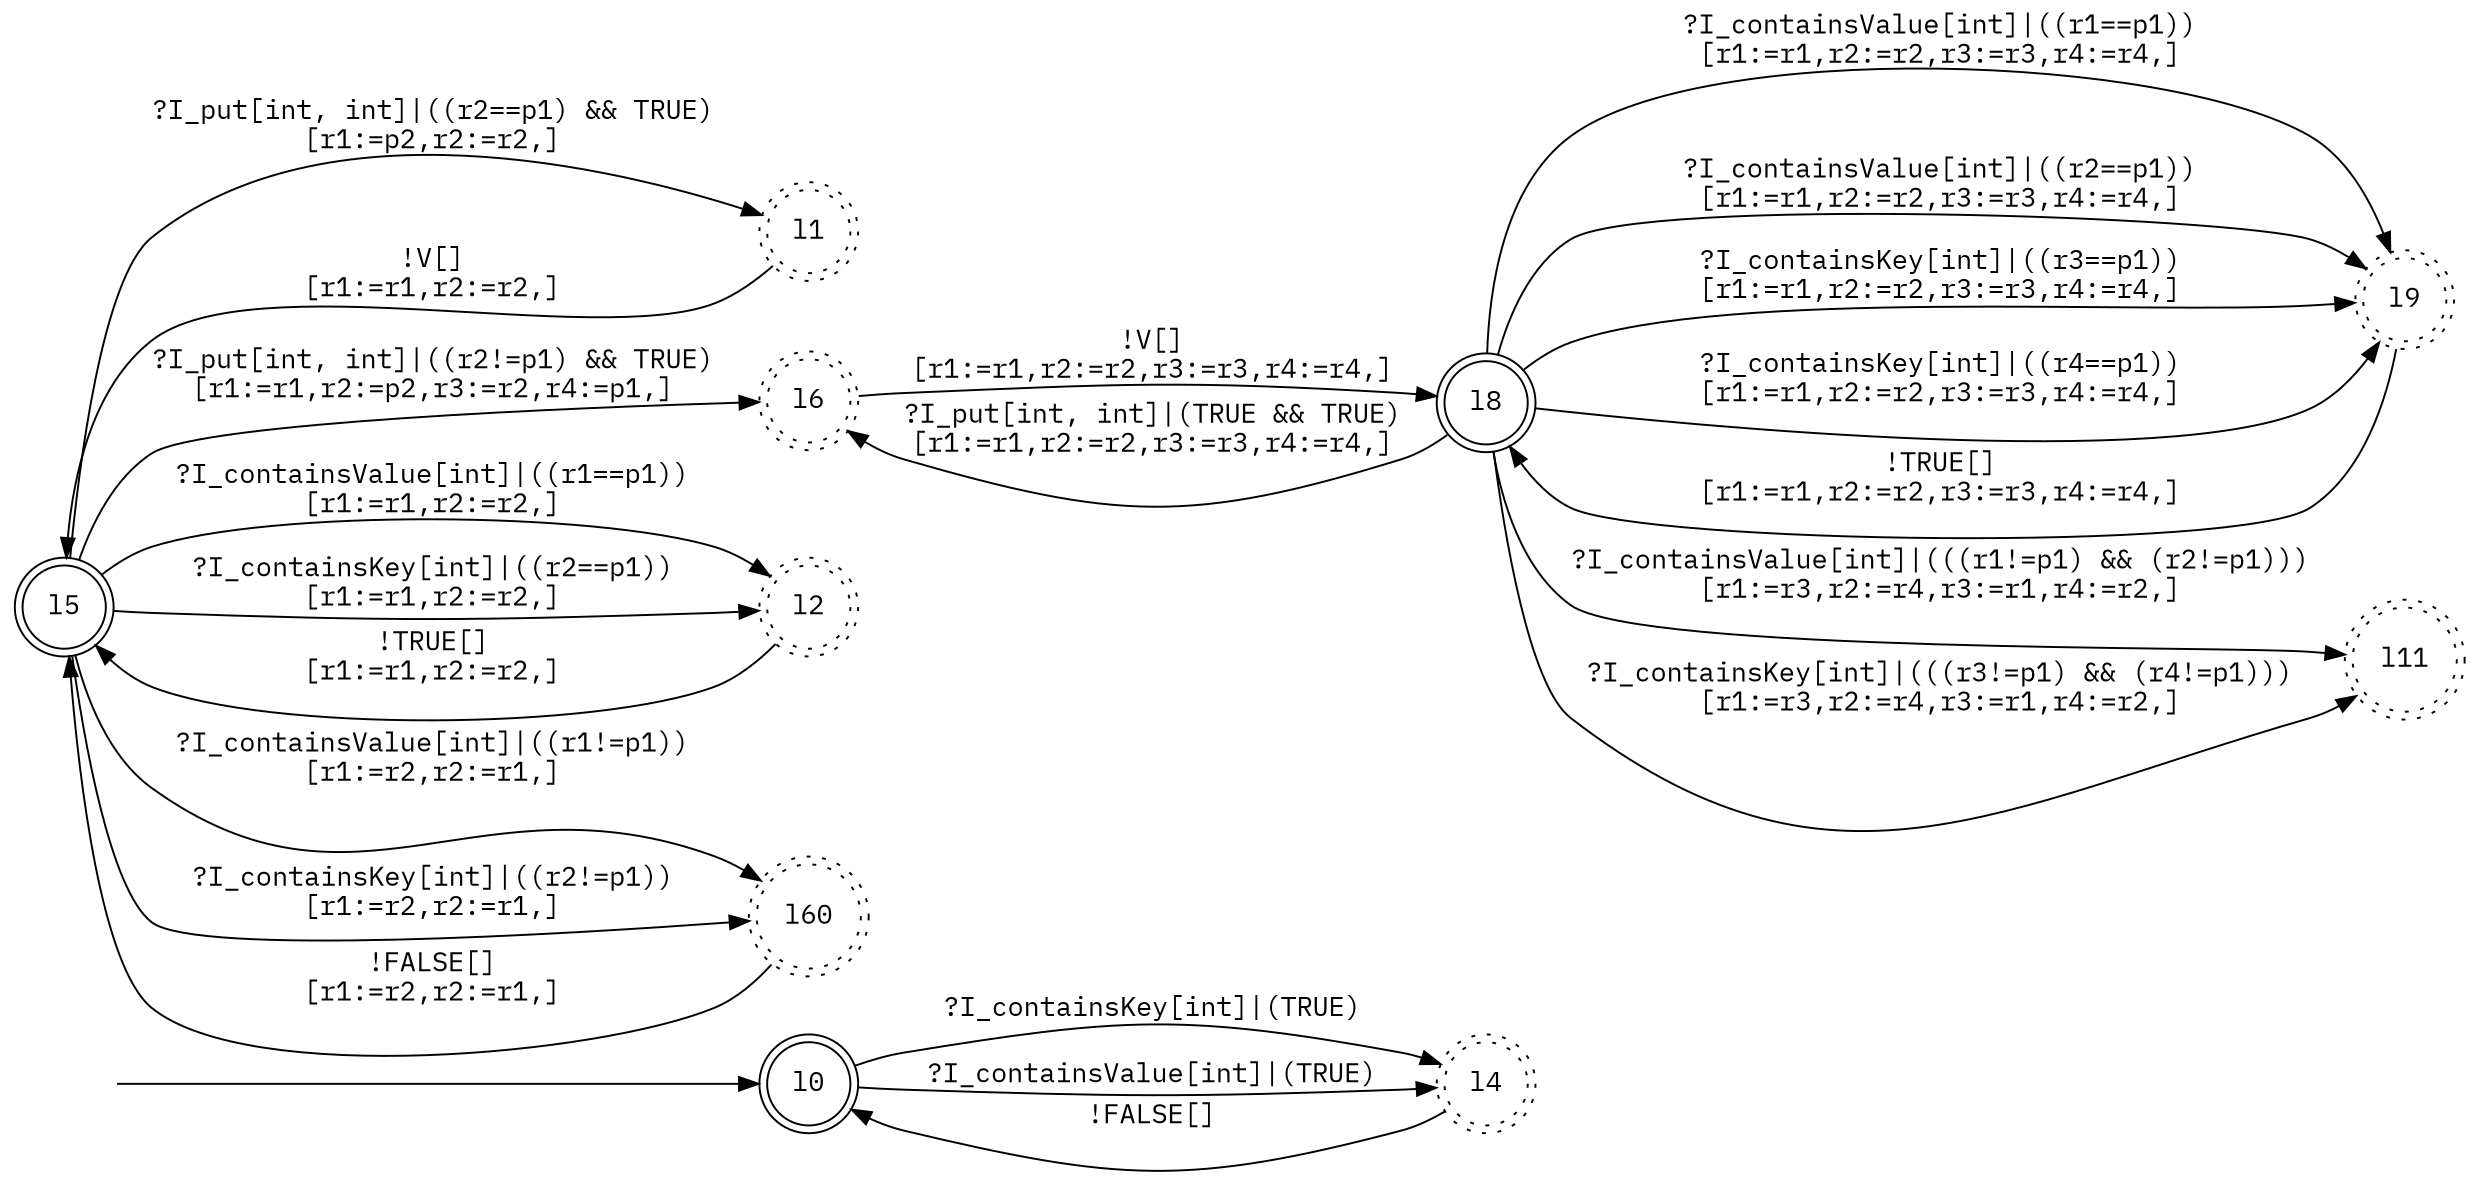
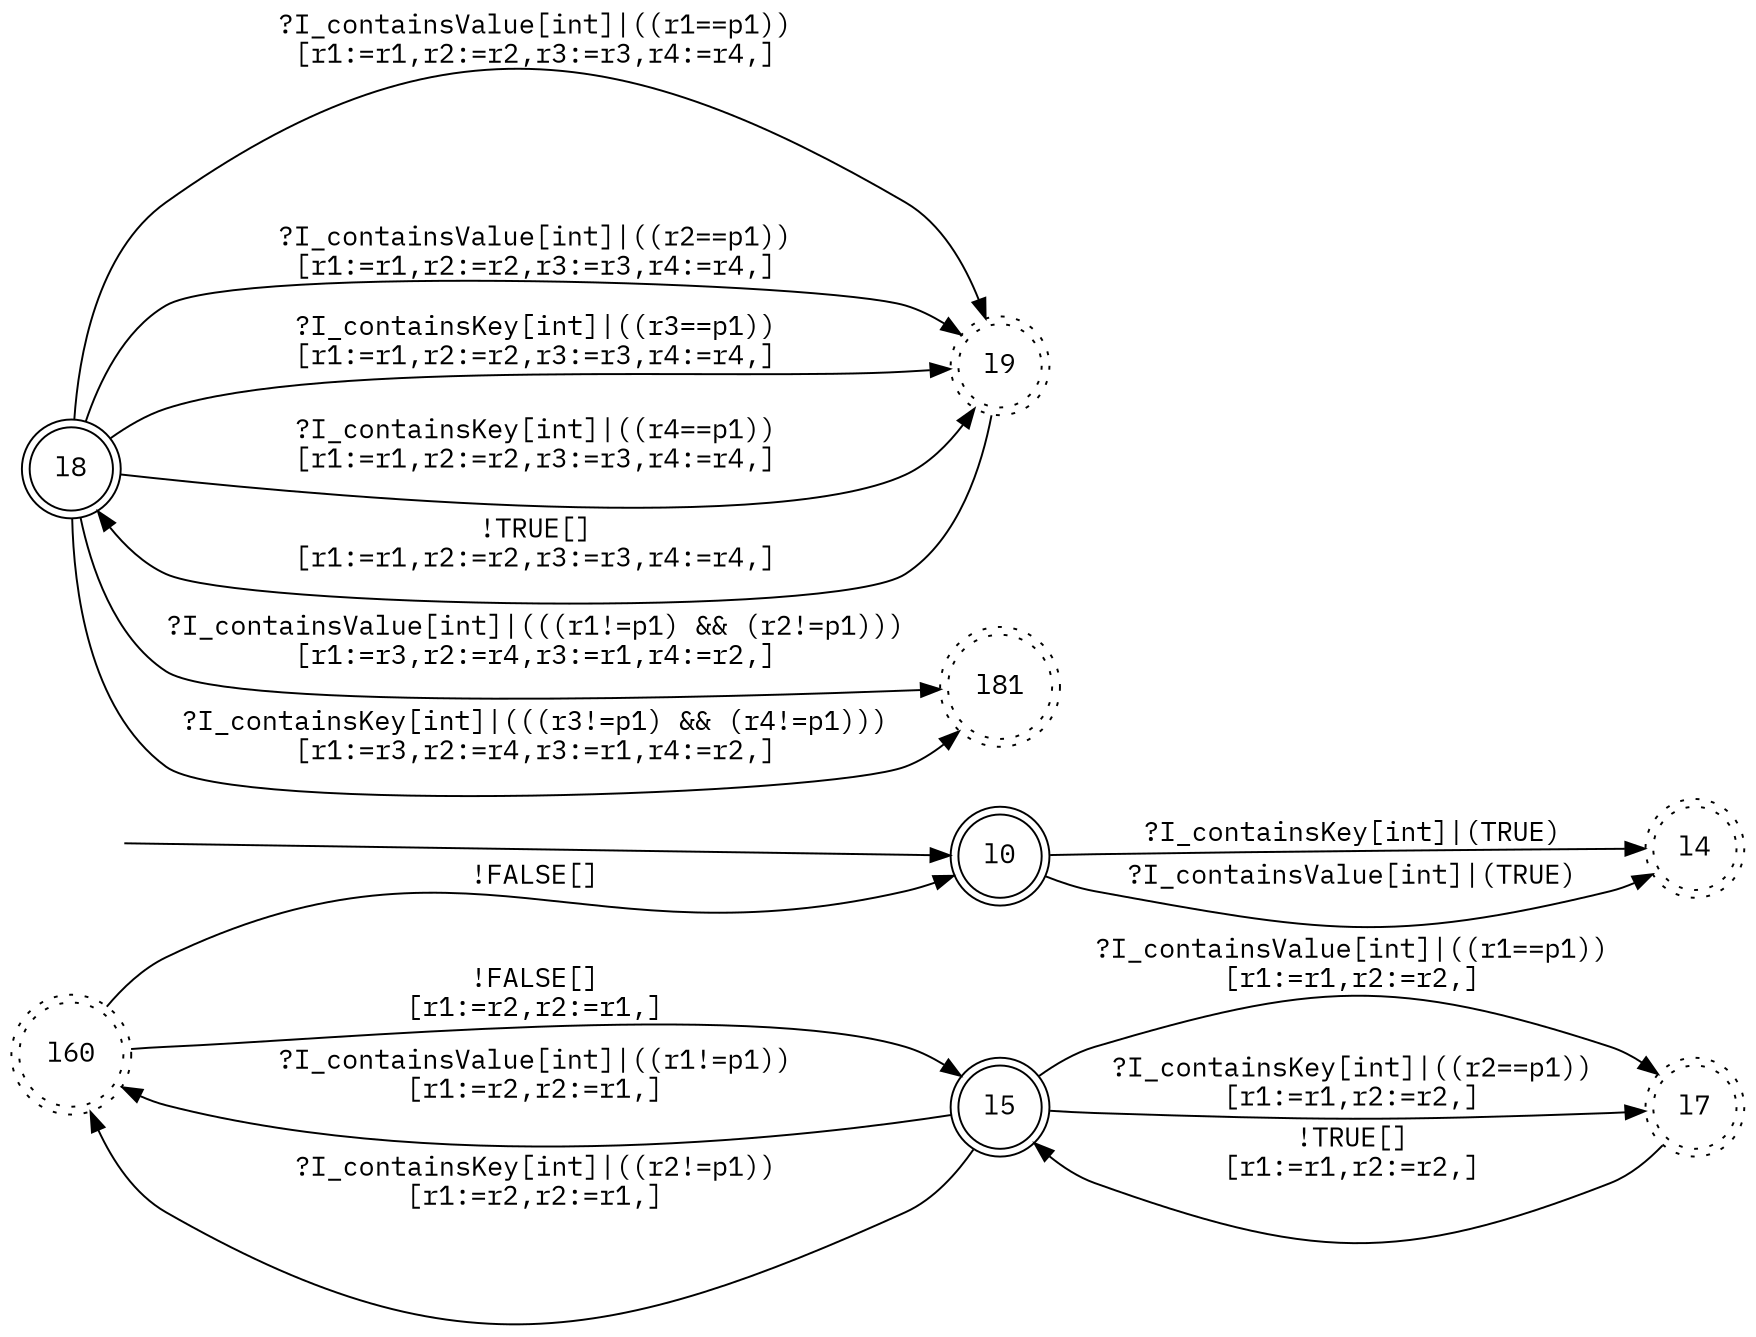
node "l1": removed
node "l6": removed
node "l2": label "l2" -> "l7"
node "l11": label "l11" -> "l81"
edge "l4" -> "l0": now "l60" -> "l0"
